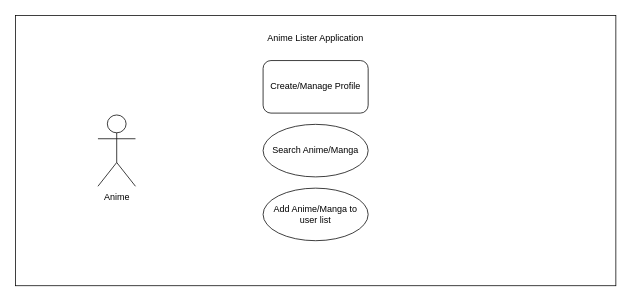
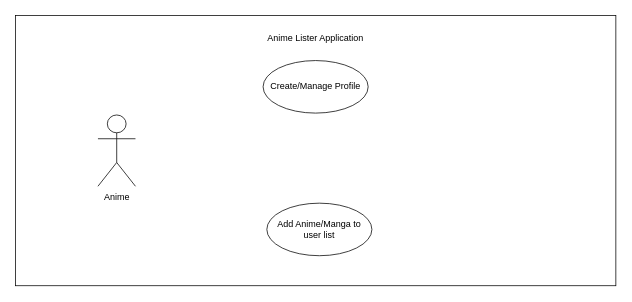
node "Create/Manage Profile": shape rounded rectangle -> ellipse
node "Search Anime/Manga": removed
node "Add Anime/Manga to user list": moved (315, 214) -> (319, 229)
